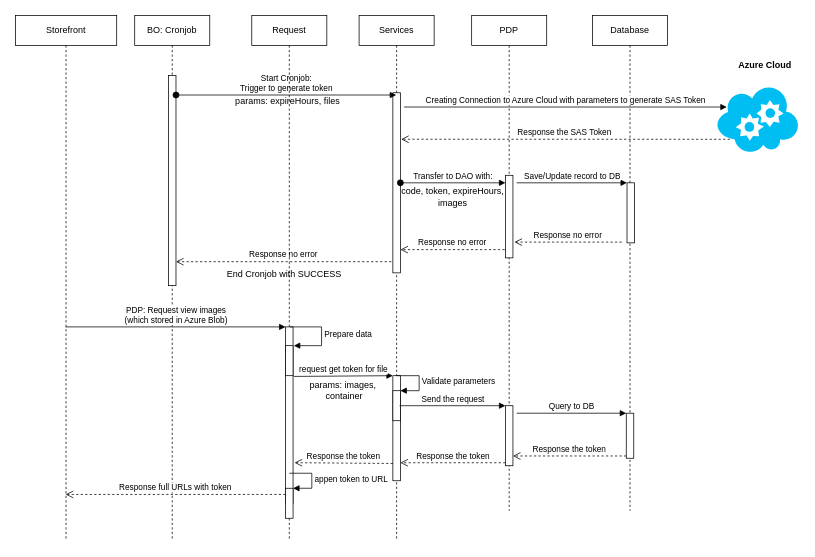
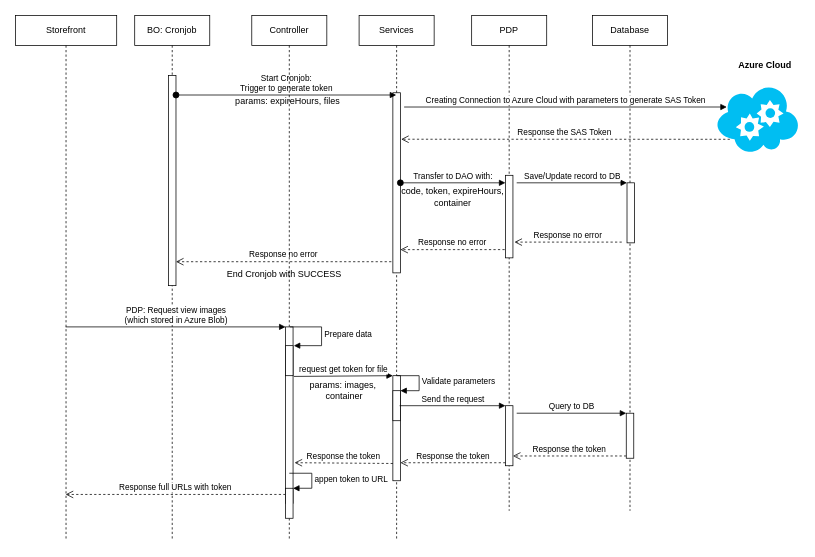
node "Request": label "Request" -> "Controller"
node "code, token, expireHours, images": label "code, token, expireHours, images" -> "code, token, expireHours, container"
